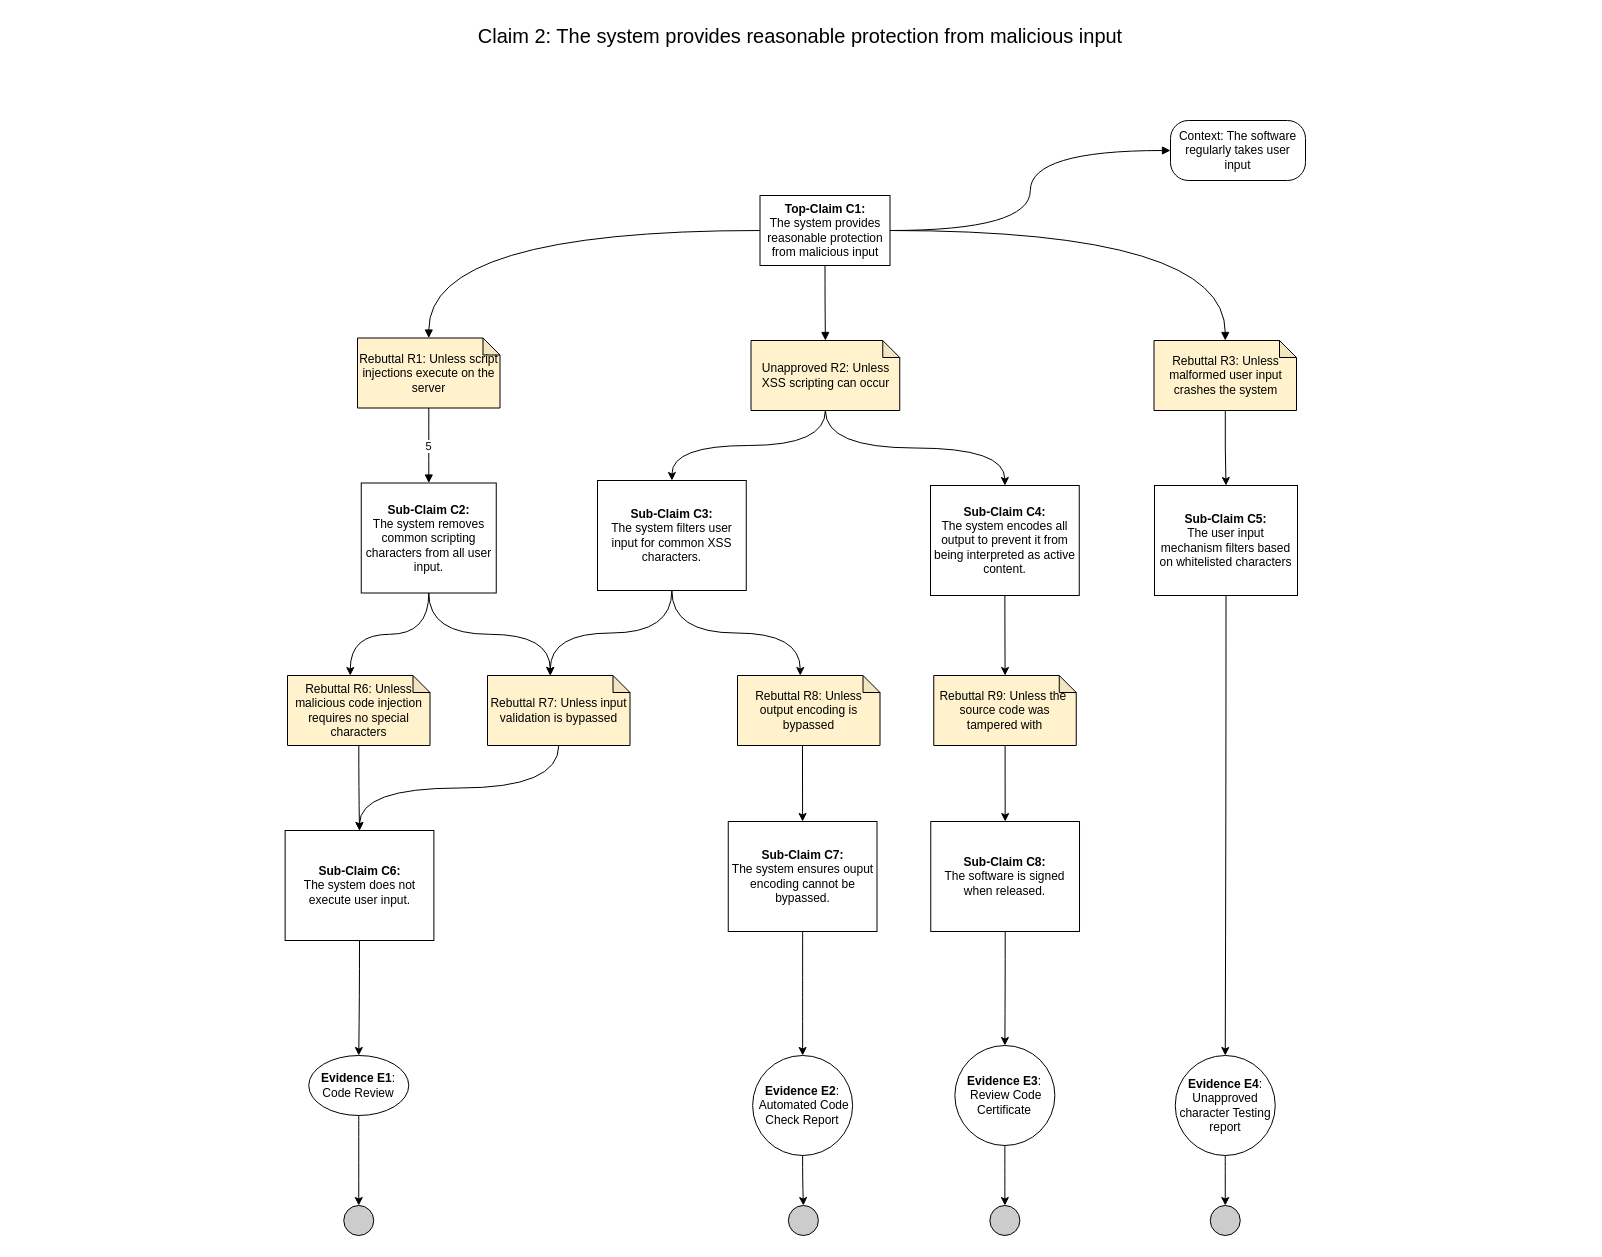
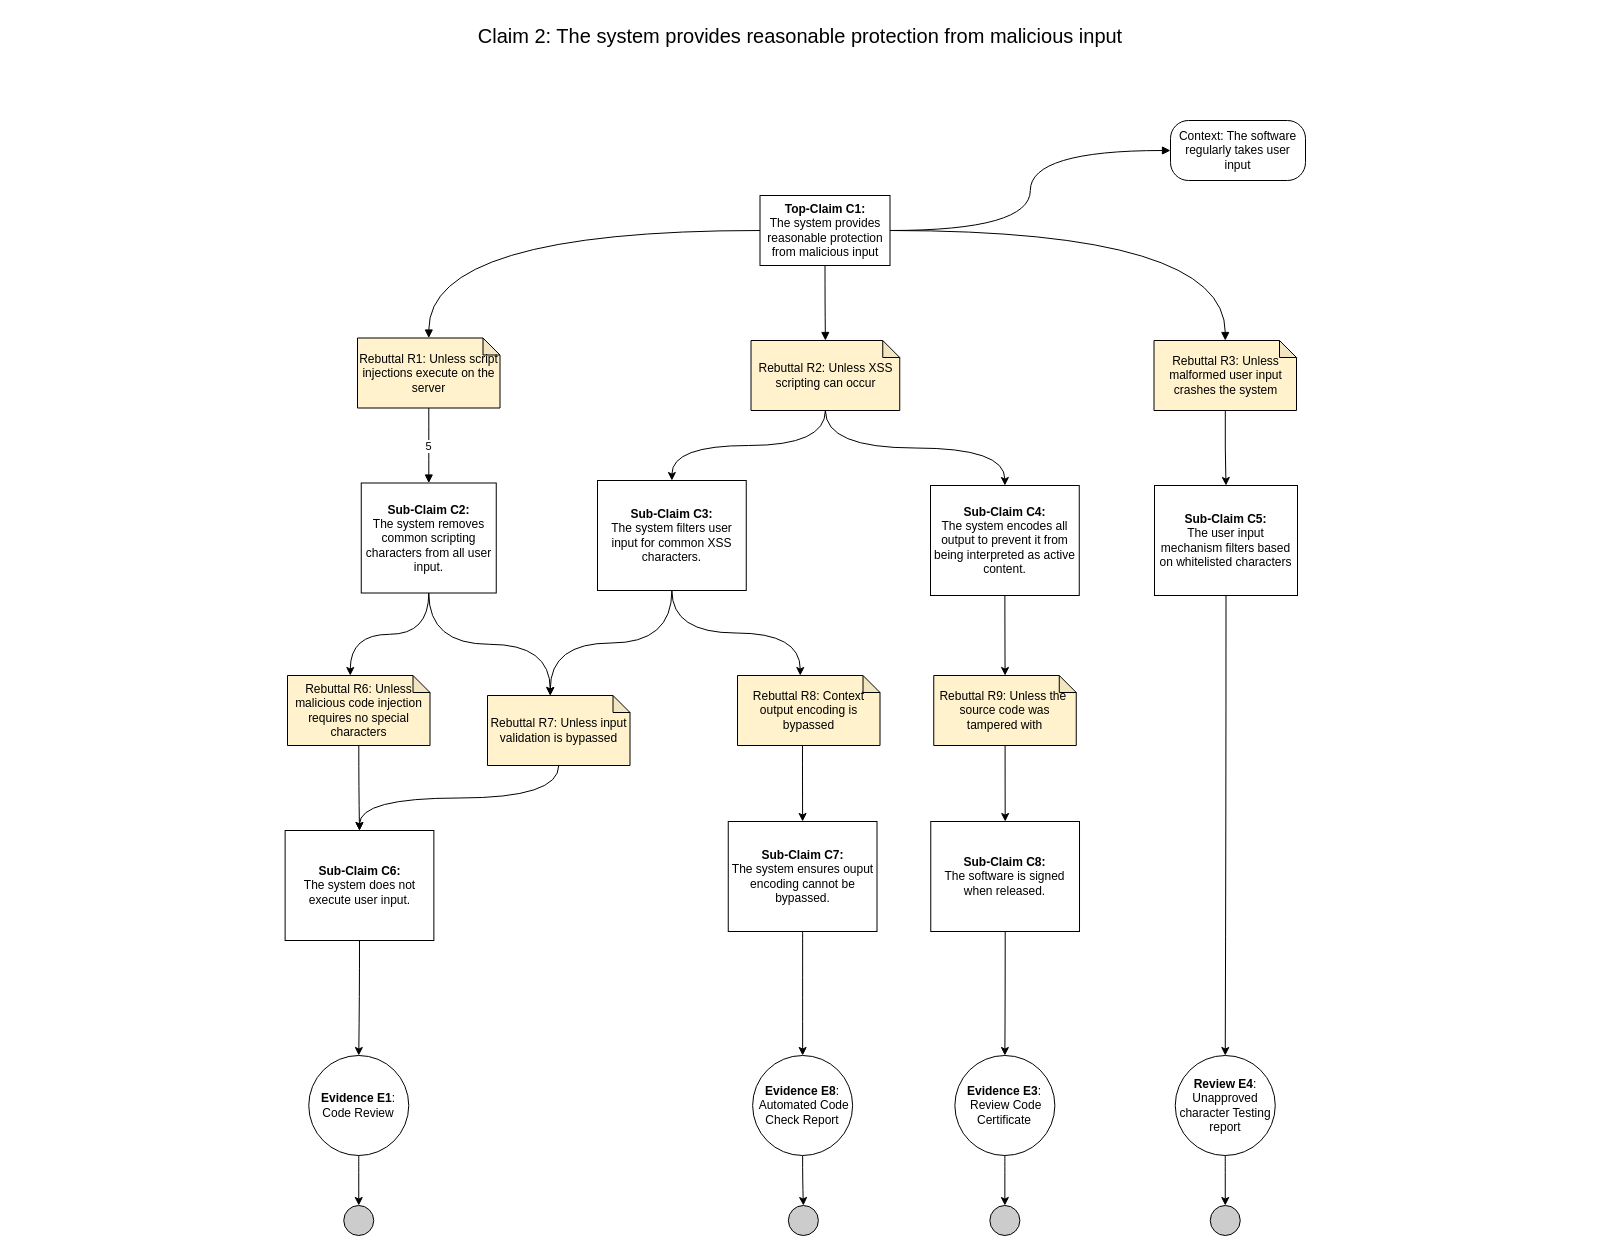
node "Unapproved R2: Unless XSS scripting can occur": label "Unapproved R2: Unless XSS scripting can occur" -> "Rebuttal R2: Unless XSS scripting can occur"
node "Rebuttal R7: Unless input validation is bypassed": moved (559, 711) -> (559, 731)
node "Rebuttal R8: Unless output encoding is bypassed": label "Rebuttal R8: Unless output encoding is bypassed" -> "Rebuttal R8: Context output encoding is bypassed"
node "Evidence E1: Code Review": size 100x60 -> 100x100
node "Evidence E3: Review Code Certificate": moved (1005, 1096) -> (1005, 1106)
node "Evidence E2: Automated Code Check Report": label "Evidence E2: Automated Code Check Report" -> "Evidence E8: Automated Code Check Report"
node "Evidence E4: Unapproved character Testing report": label "Evidence E4: Unapproved character Testing report" -> "Review E4: Unapproved character Testing report"
